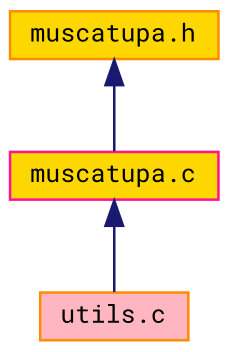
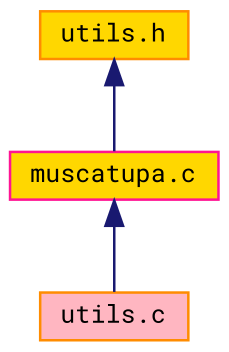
node "muscatupa.h": label "muscatupa.h" -> "utils.h"
